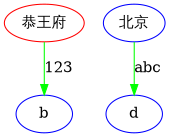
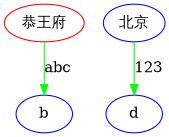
edge "恭王府" -> "b": label "123" -> "abc"
edge "北京" -> "d": label "abc" -> "123"
